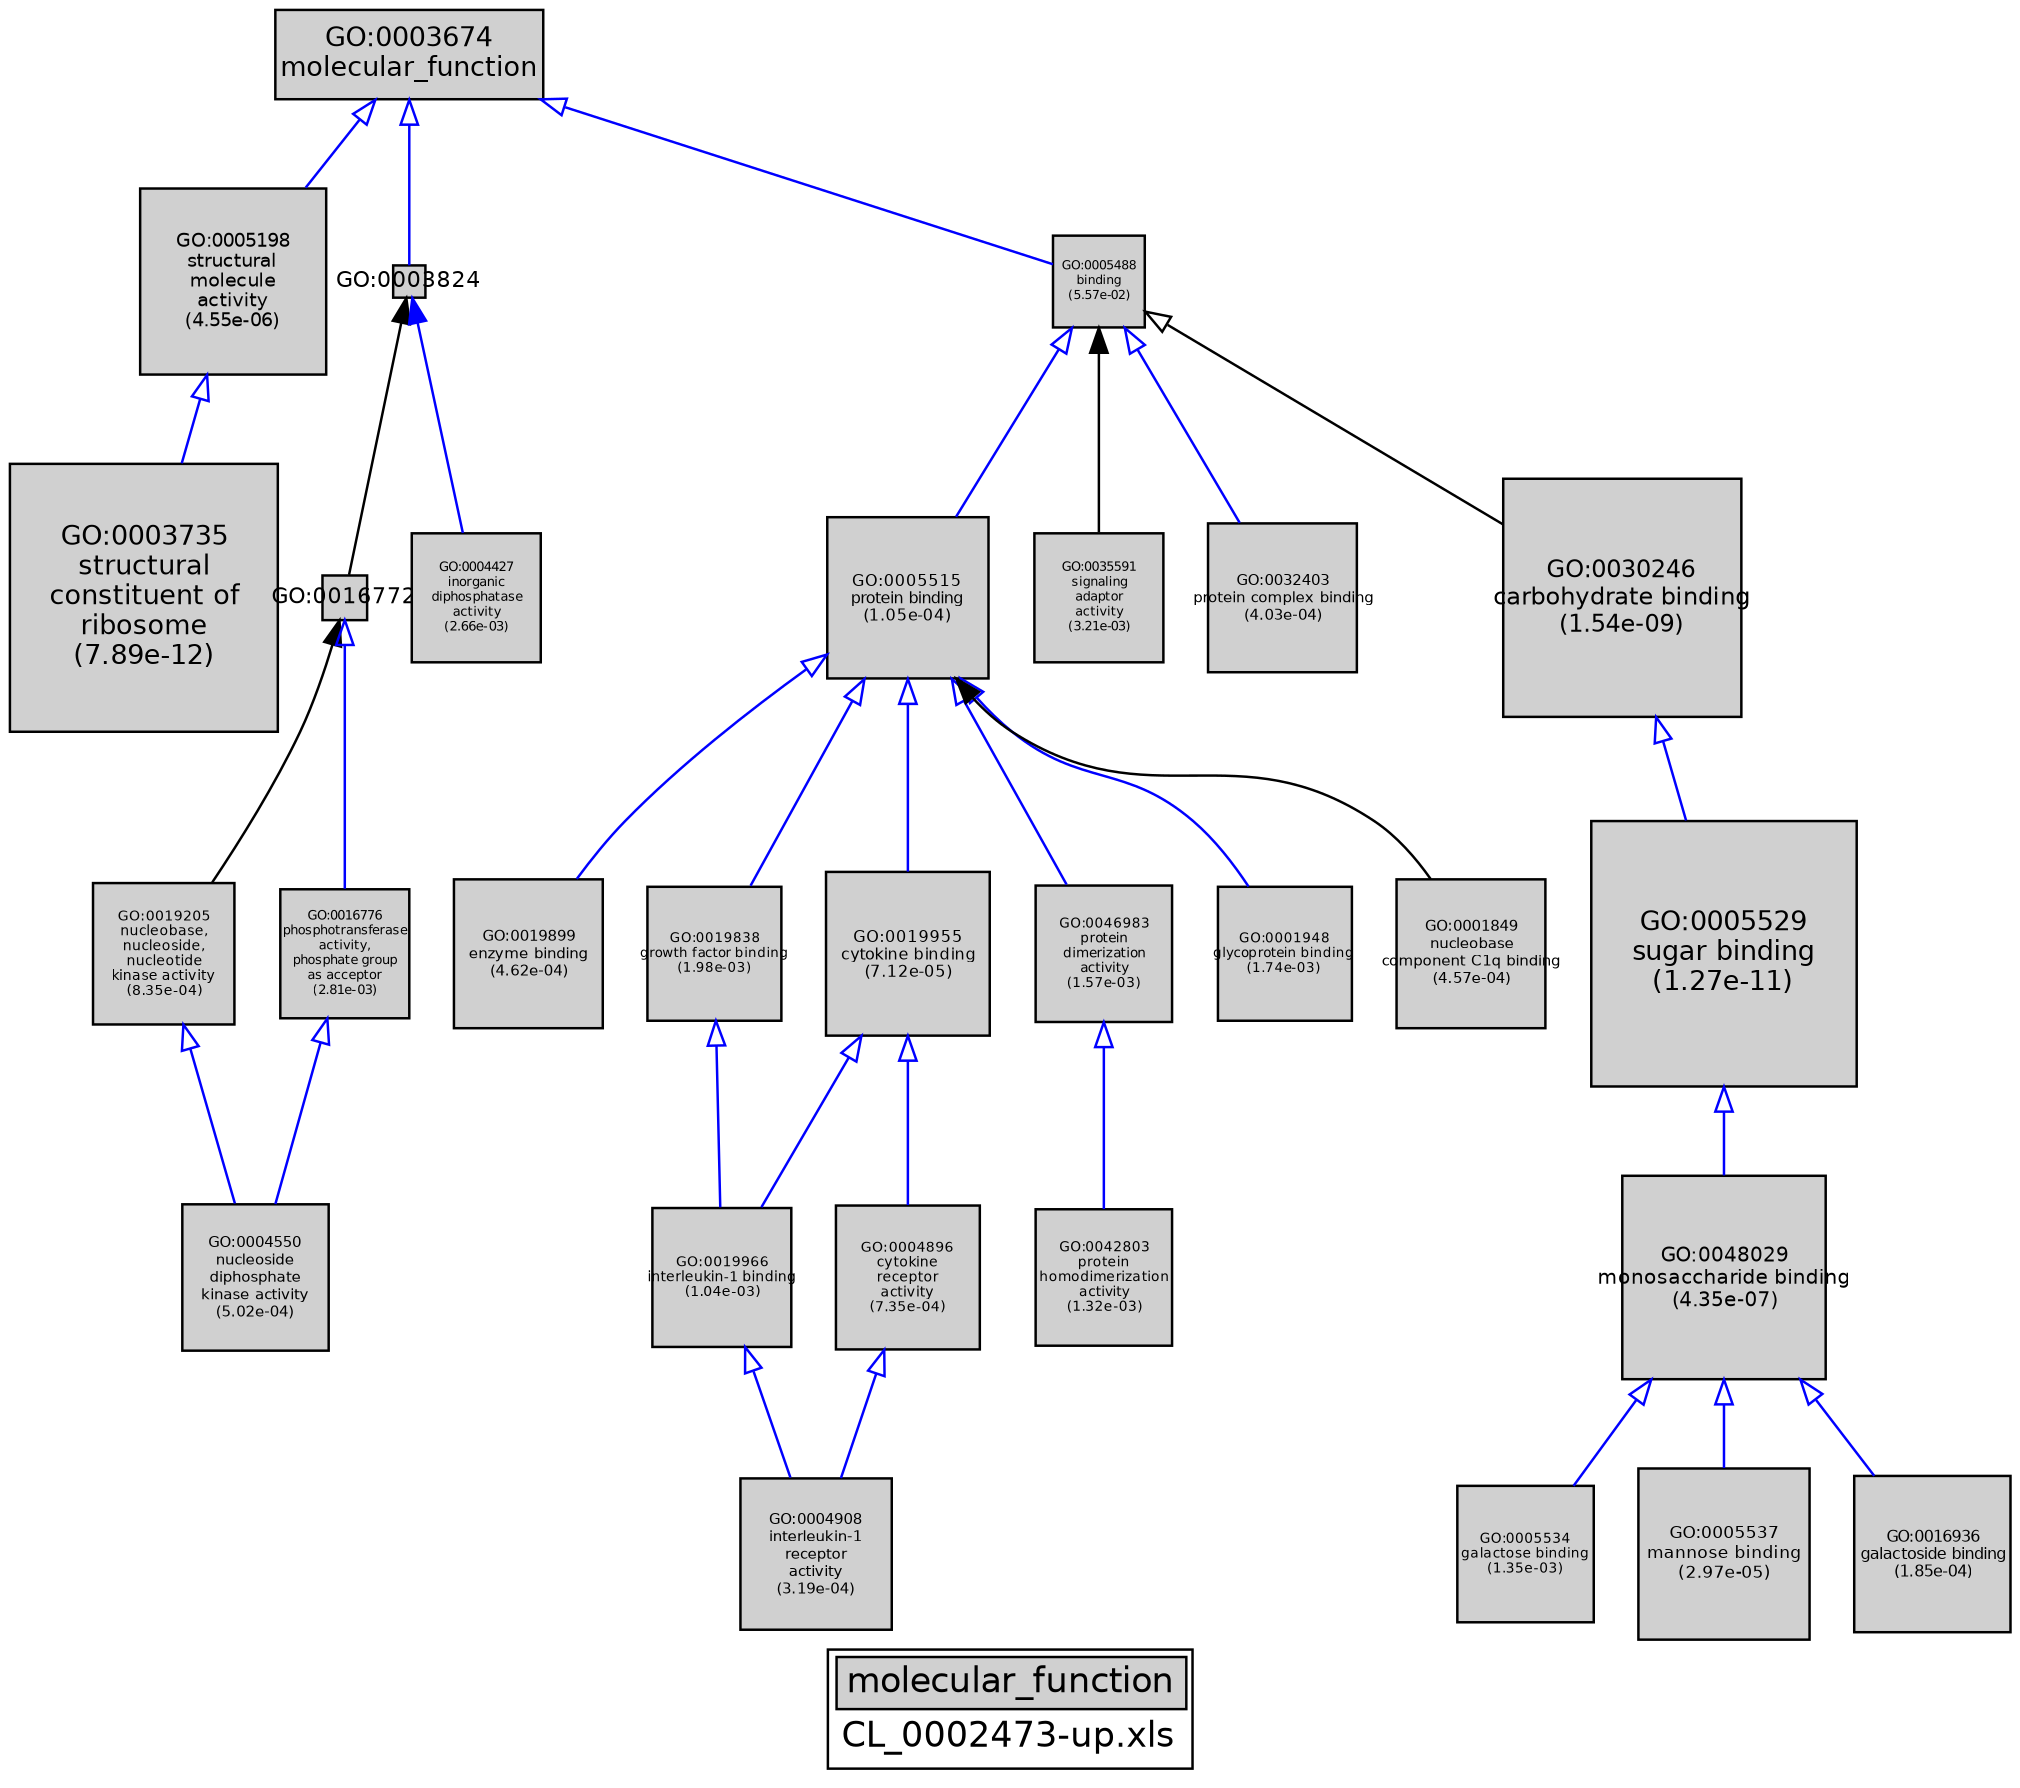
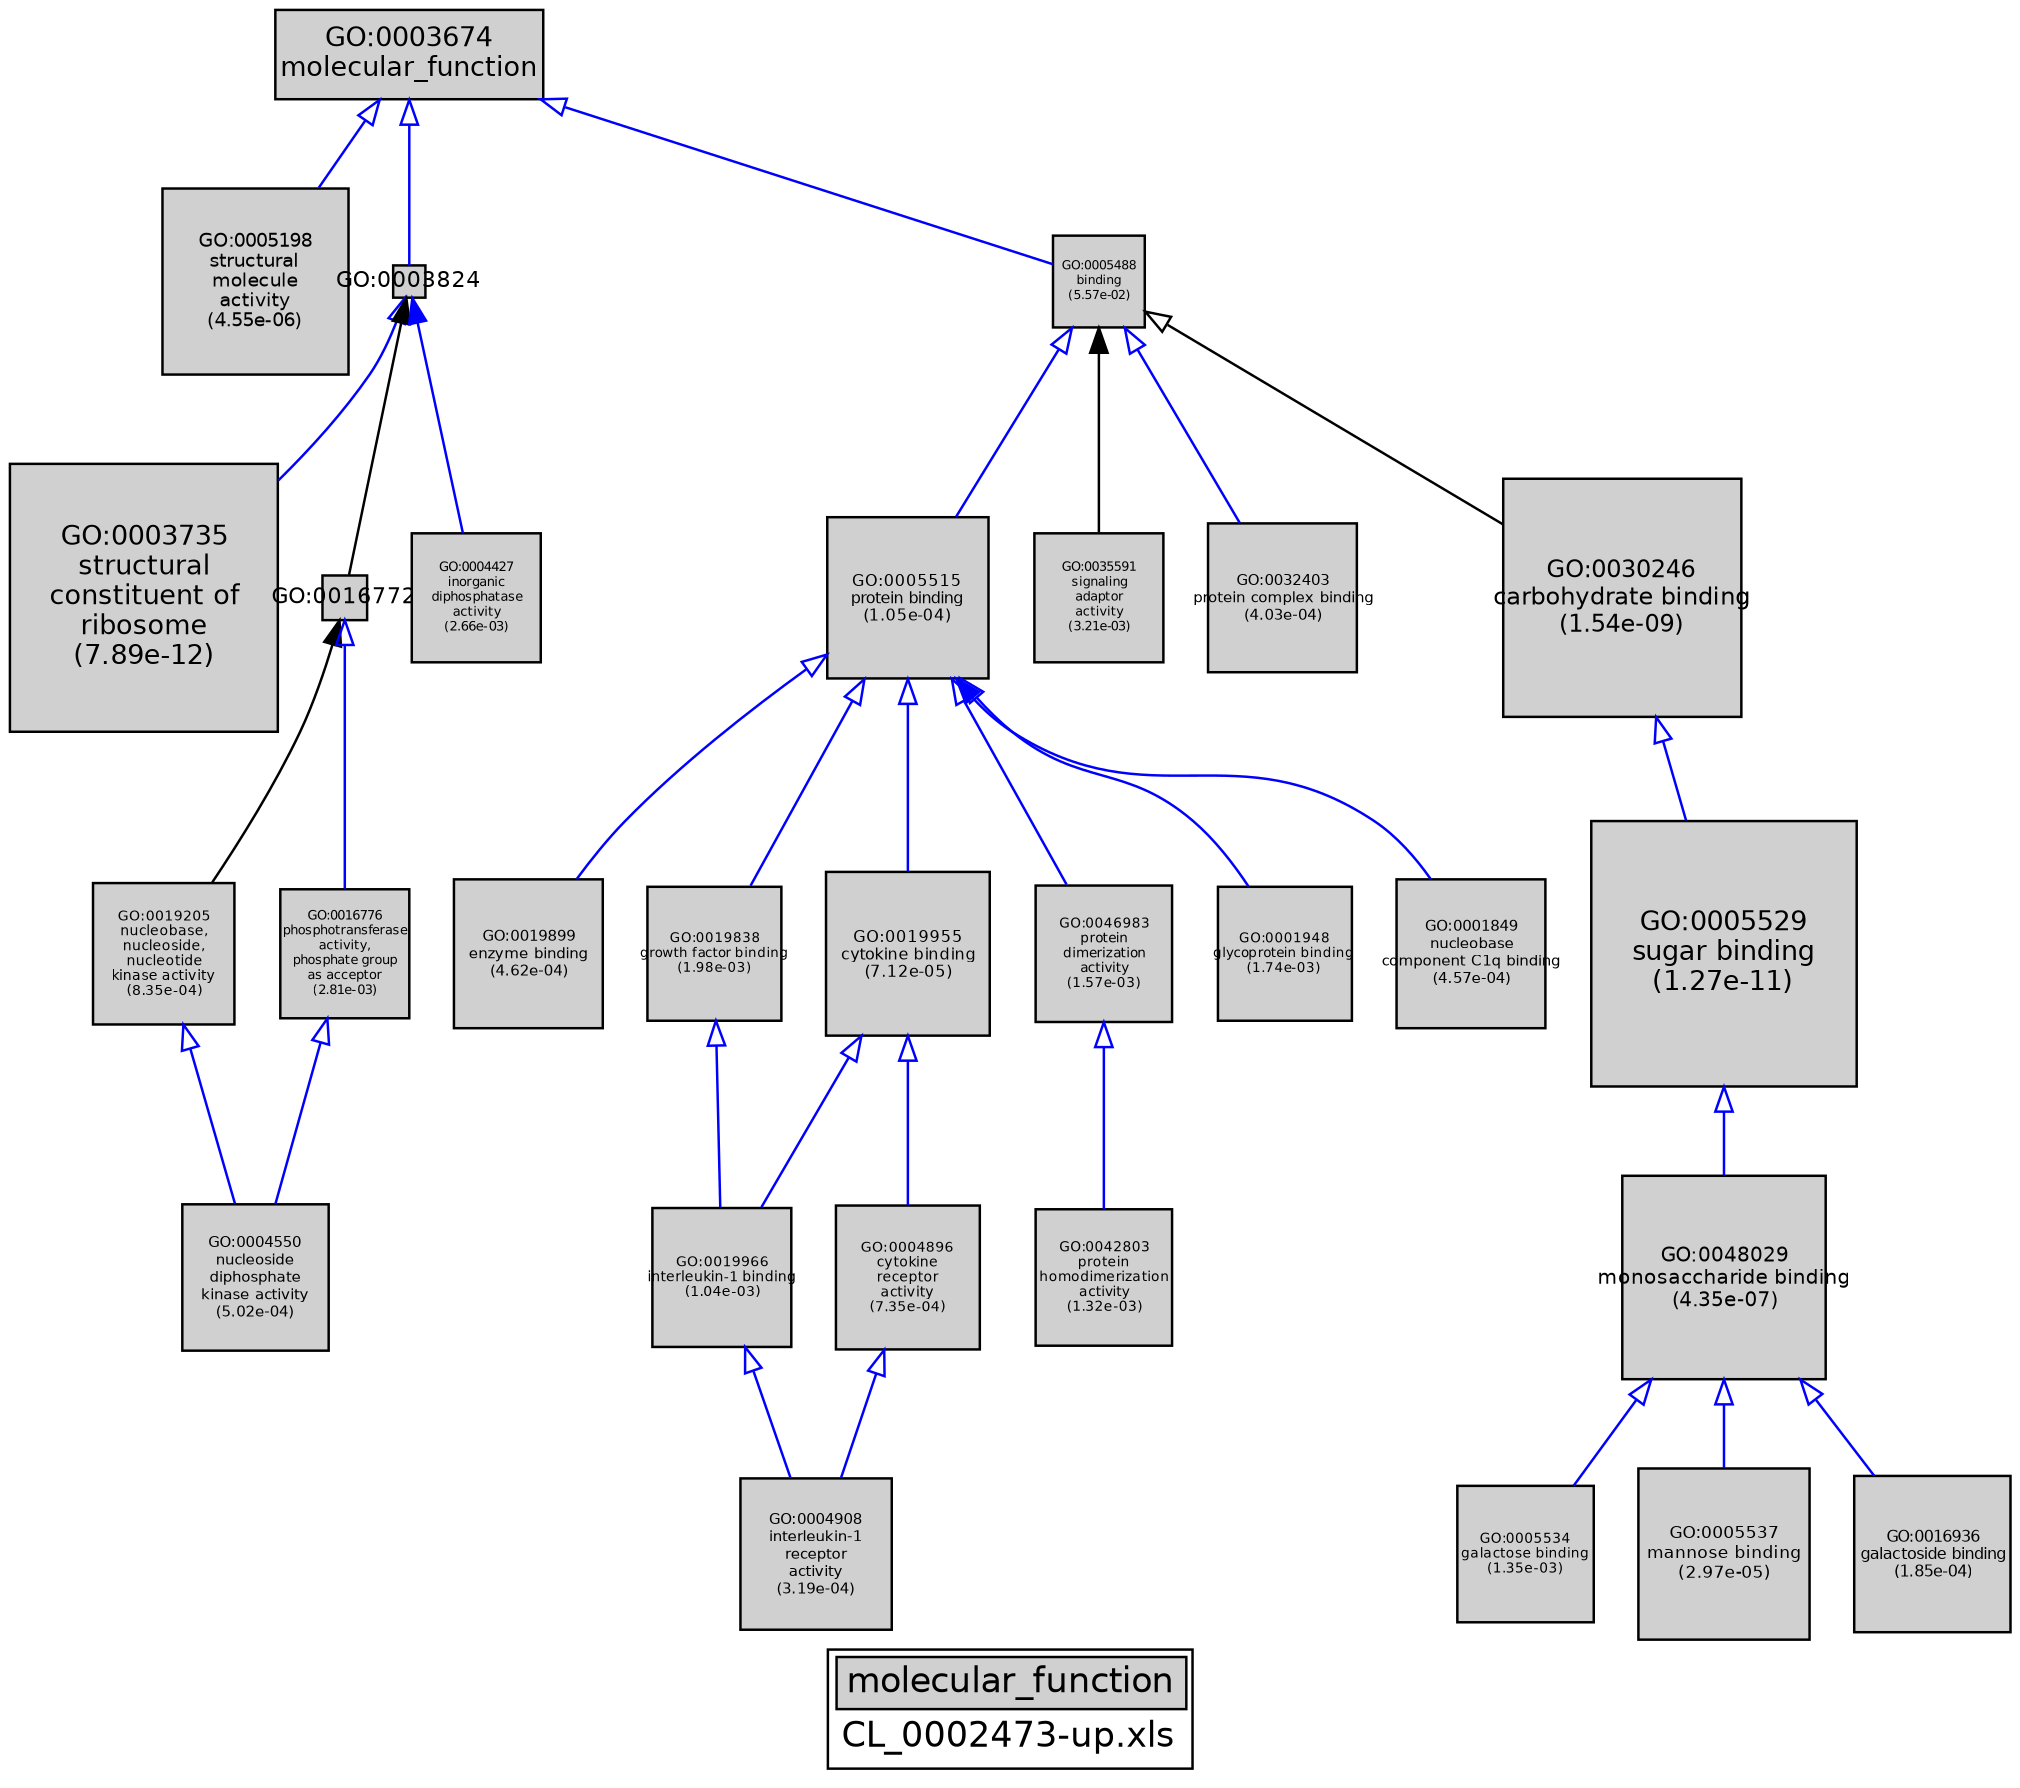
edge "GO:0003735" -> "GO:0005198": now "GO:0003735" -> "GO:0003824"
edge "GO:0001849" -> "GO:0005515": color black -> blue
